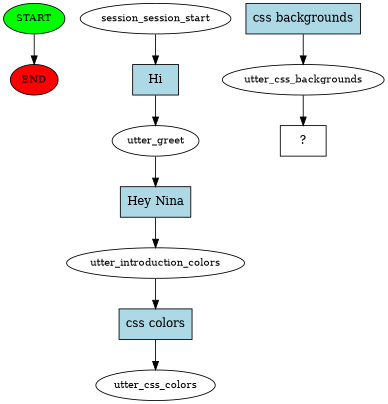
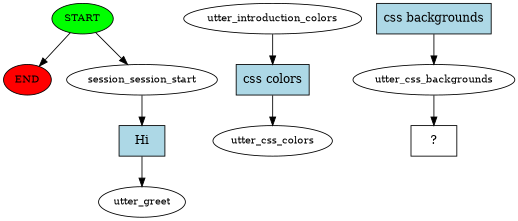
edge "START" -> "session_session_start": added
node "Hey Nina": removed
